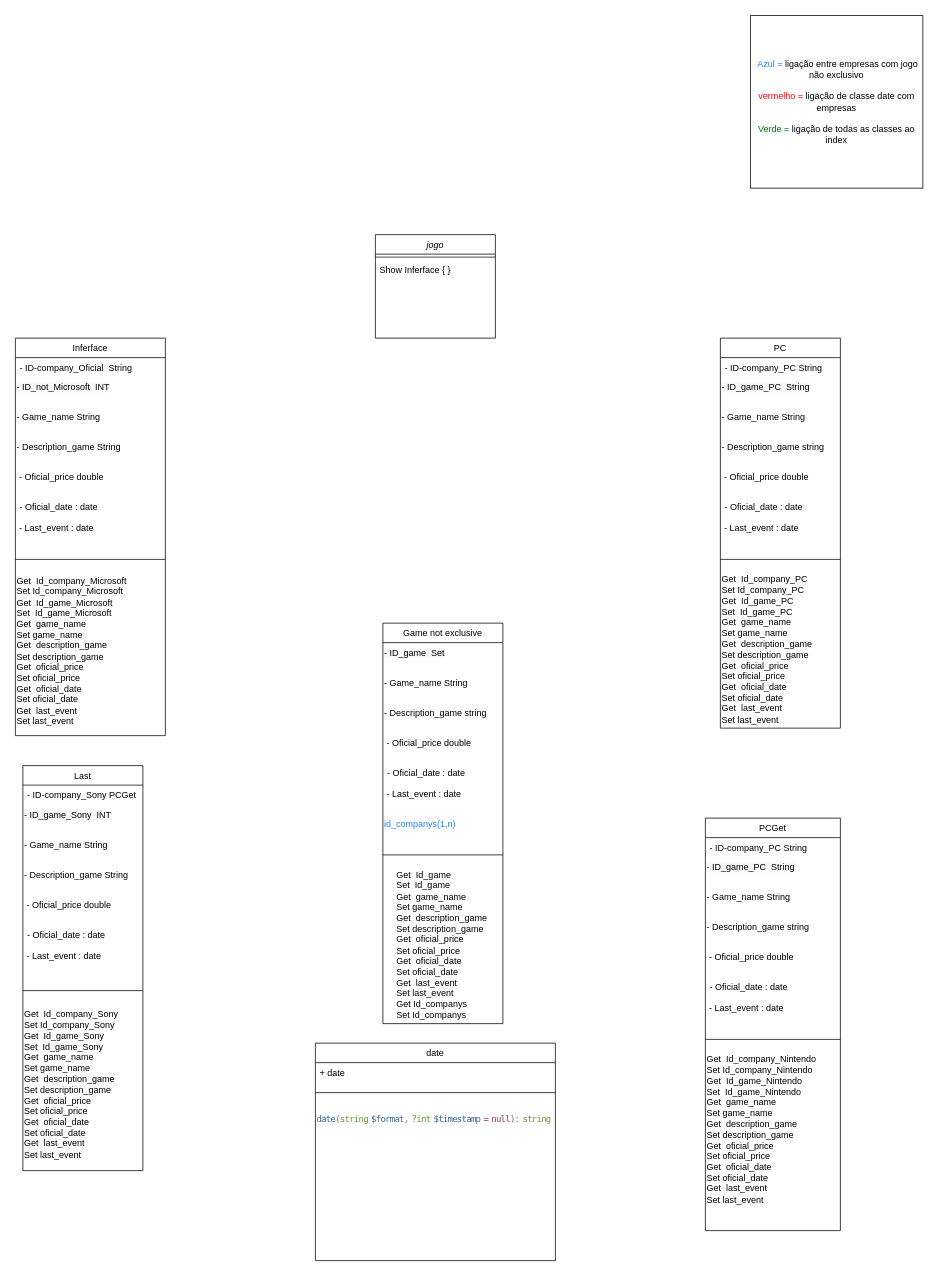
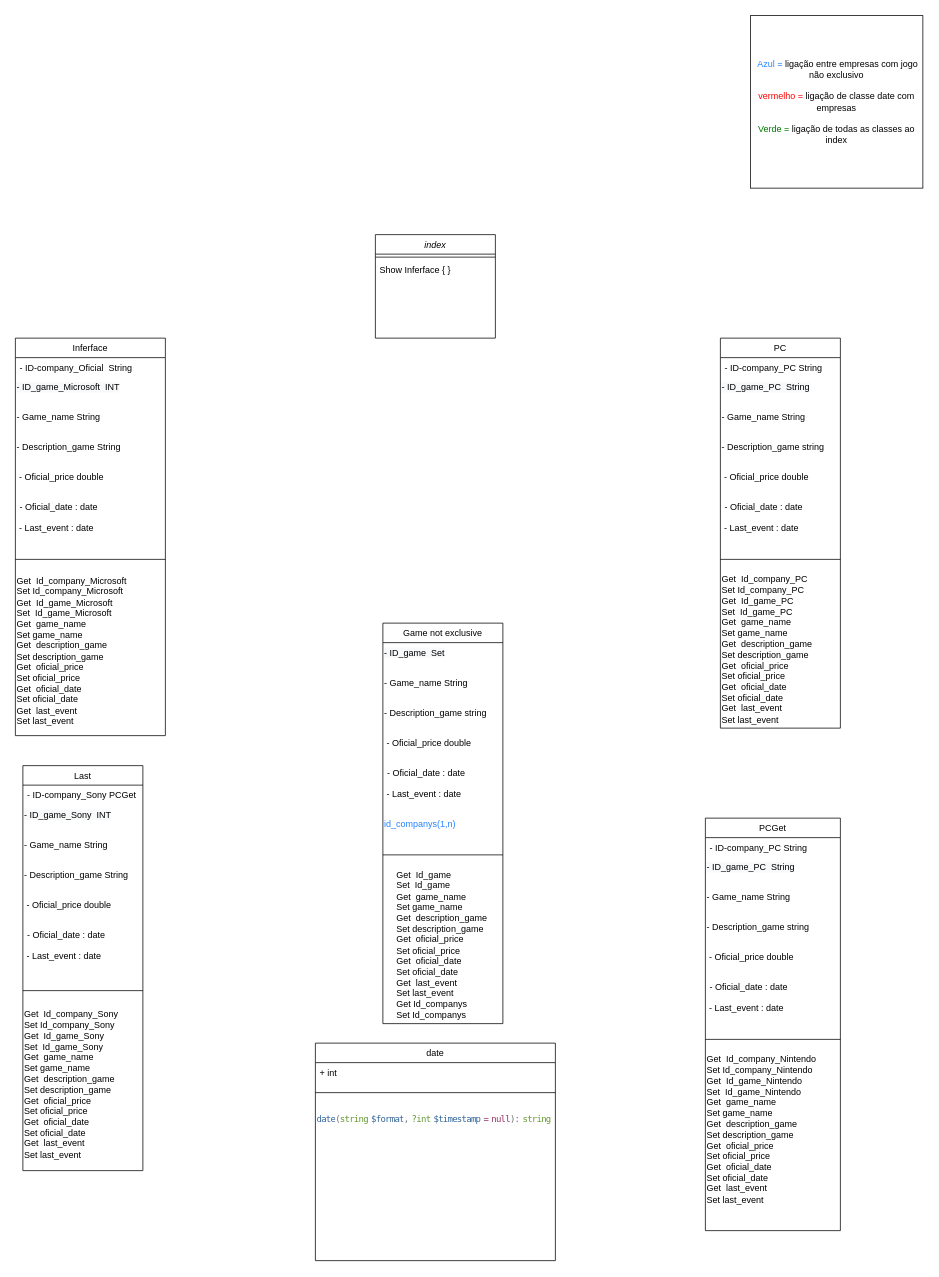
node "jogo": label "jogo" -> "index"
node "- ID_not_Microsoft INT": label "- ID_not_Microsoft INT" -> "- ID_game_Microsoft INT"
node "+ date": label "+ date" -> "+ int"
